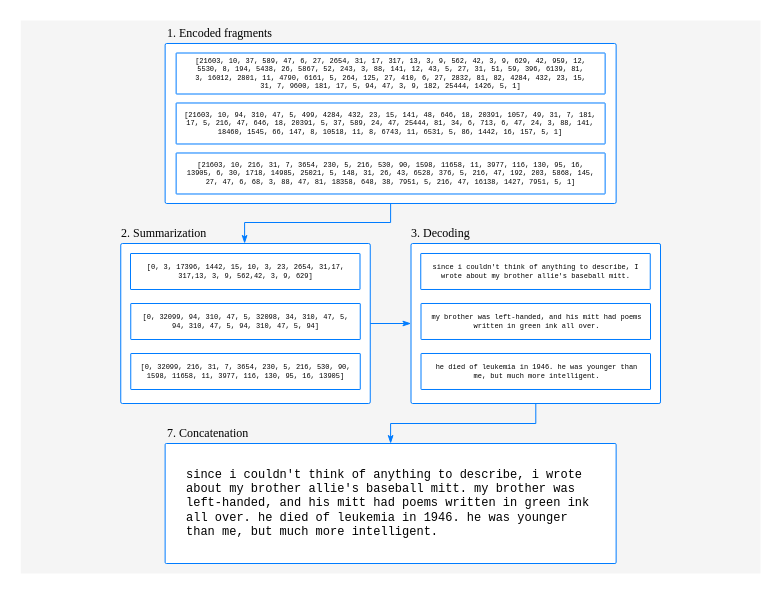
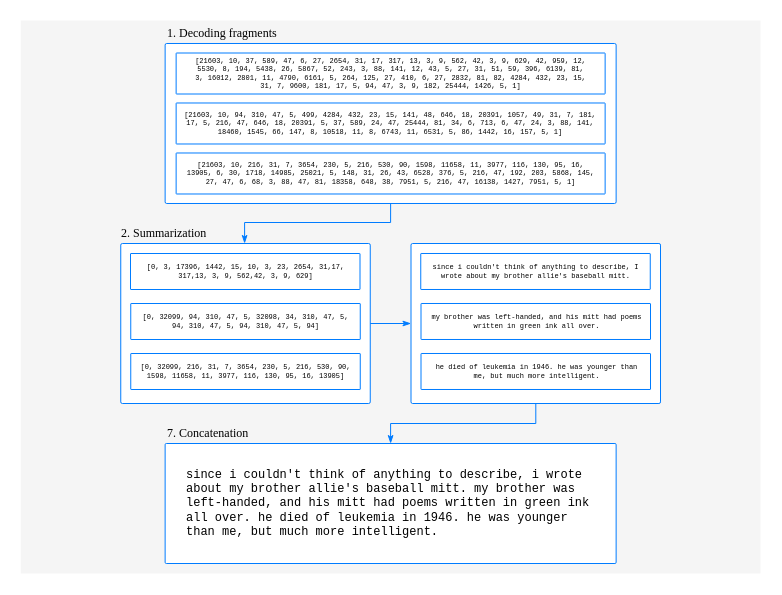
node "1. Encoded fragments": label "1. Encoded fragments" -> "1. Decoding fragments"
node "3. Decoding": removed
